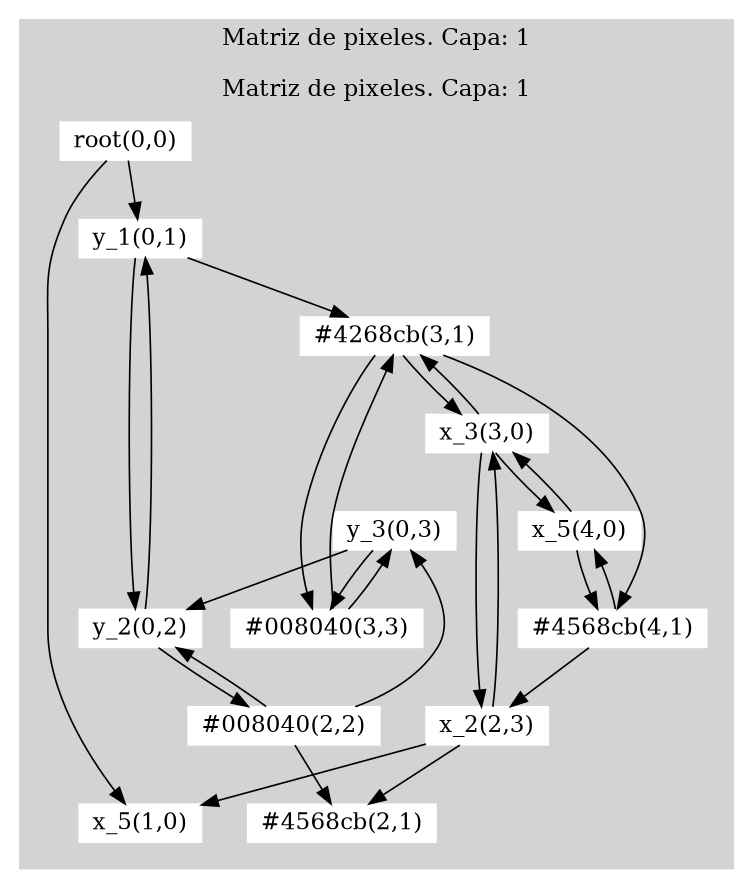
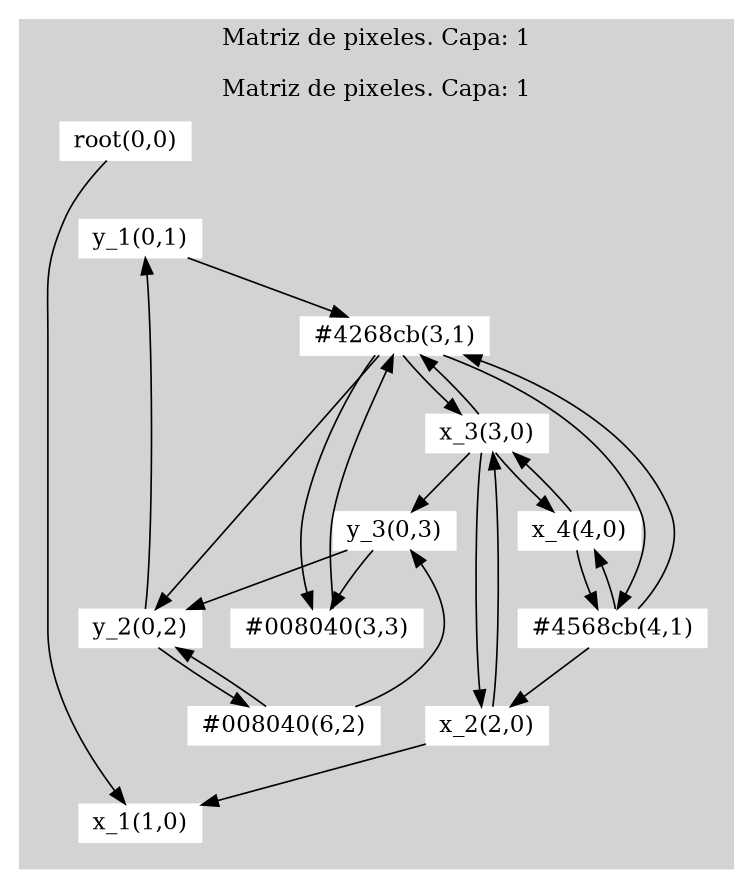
edge "root(0,0)" -> "y_1(0,1)": removed
edge "y_1(0,1)" -> "y_2(0,2)": now "#4268cb(3,1)" -> "y_2(0,2)"
edge "#4568cb(4,1)" -> "#4268cb(3,1)": added
node "x_5(4,0)": label "x_5(4,0)" -> "x_4(4,0)"
edge "#008040(3,3)" -> "y_3(0,3)": now "x_3(3,0)" -> "y_3(0,3)"
node "#008040(2,2)": label "#008040(2,2)" -> "#008040(6,2)"
node "x_2(2,3)": label "x_2(2,3)" -> "x_2(2,0)"
node "x_5(1,0)": label "x_5(1,0)" -> "x_1(1,0)"
node "#4568cb(2,1)": removed
